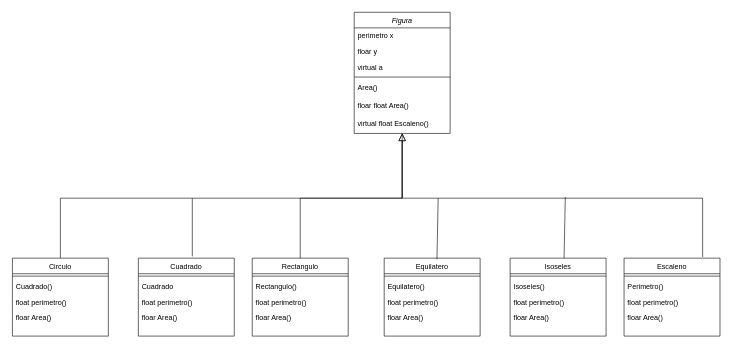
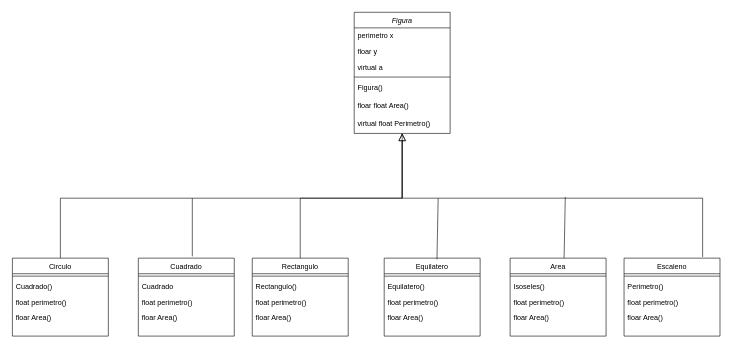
node "Area()": label "Area()" -> "Figura()"
node "virtual float Escaleno()": label "virtual float Escaleno()" -> "virtual float Perimetro()"
node "Isoseles": label "Isoseles" -> "Area"
